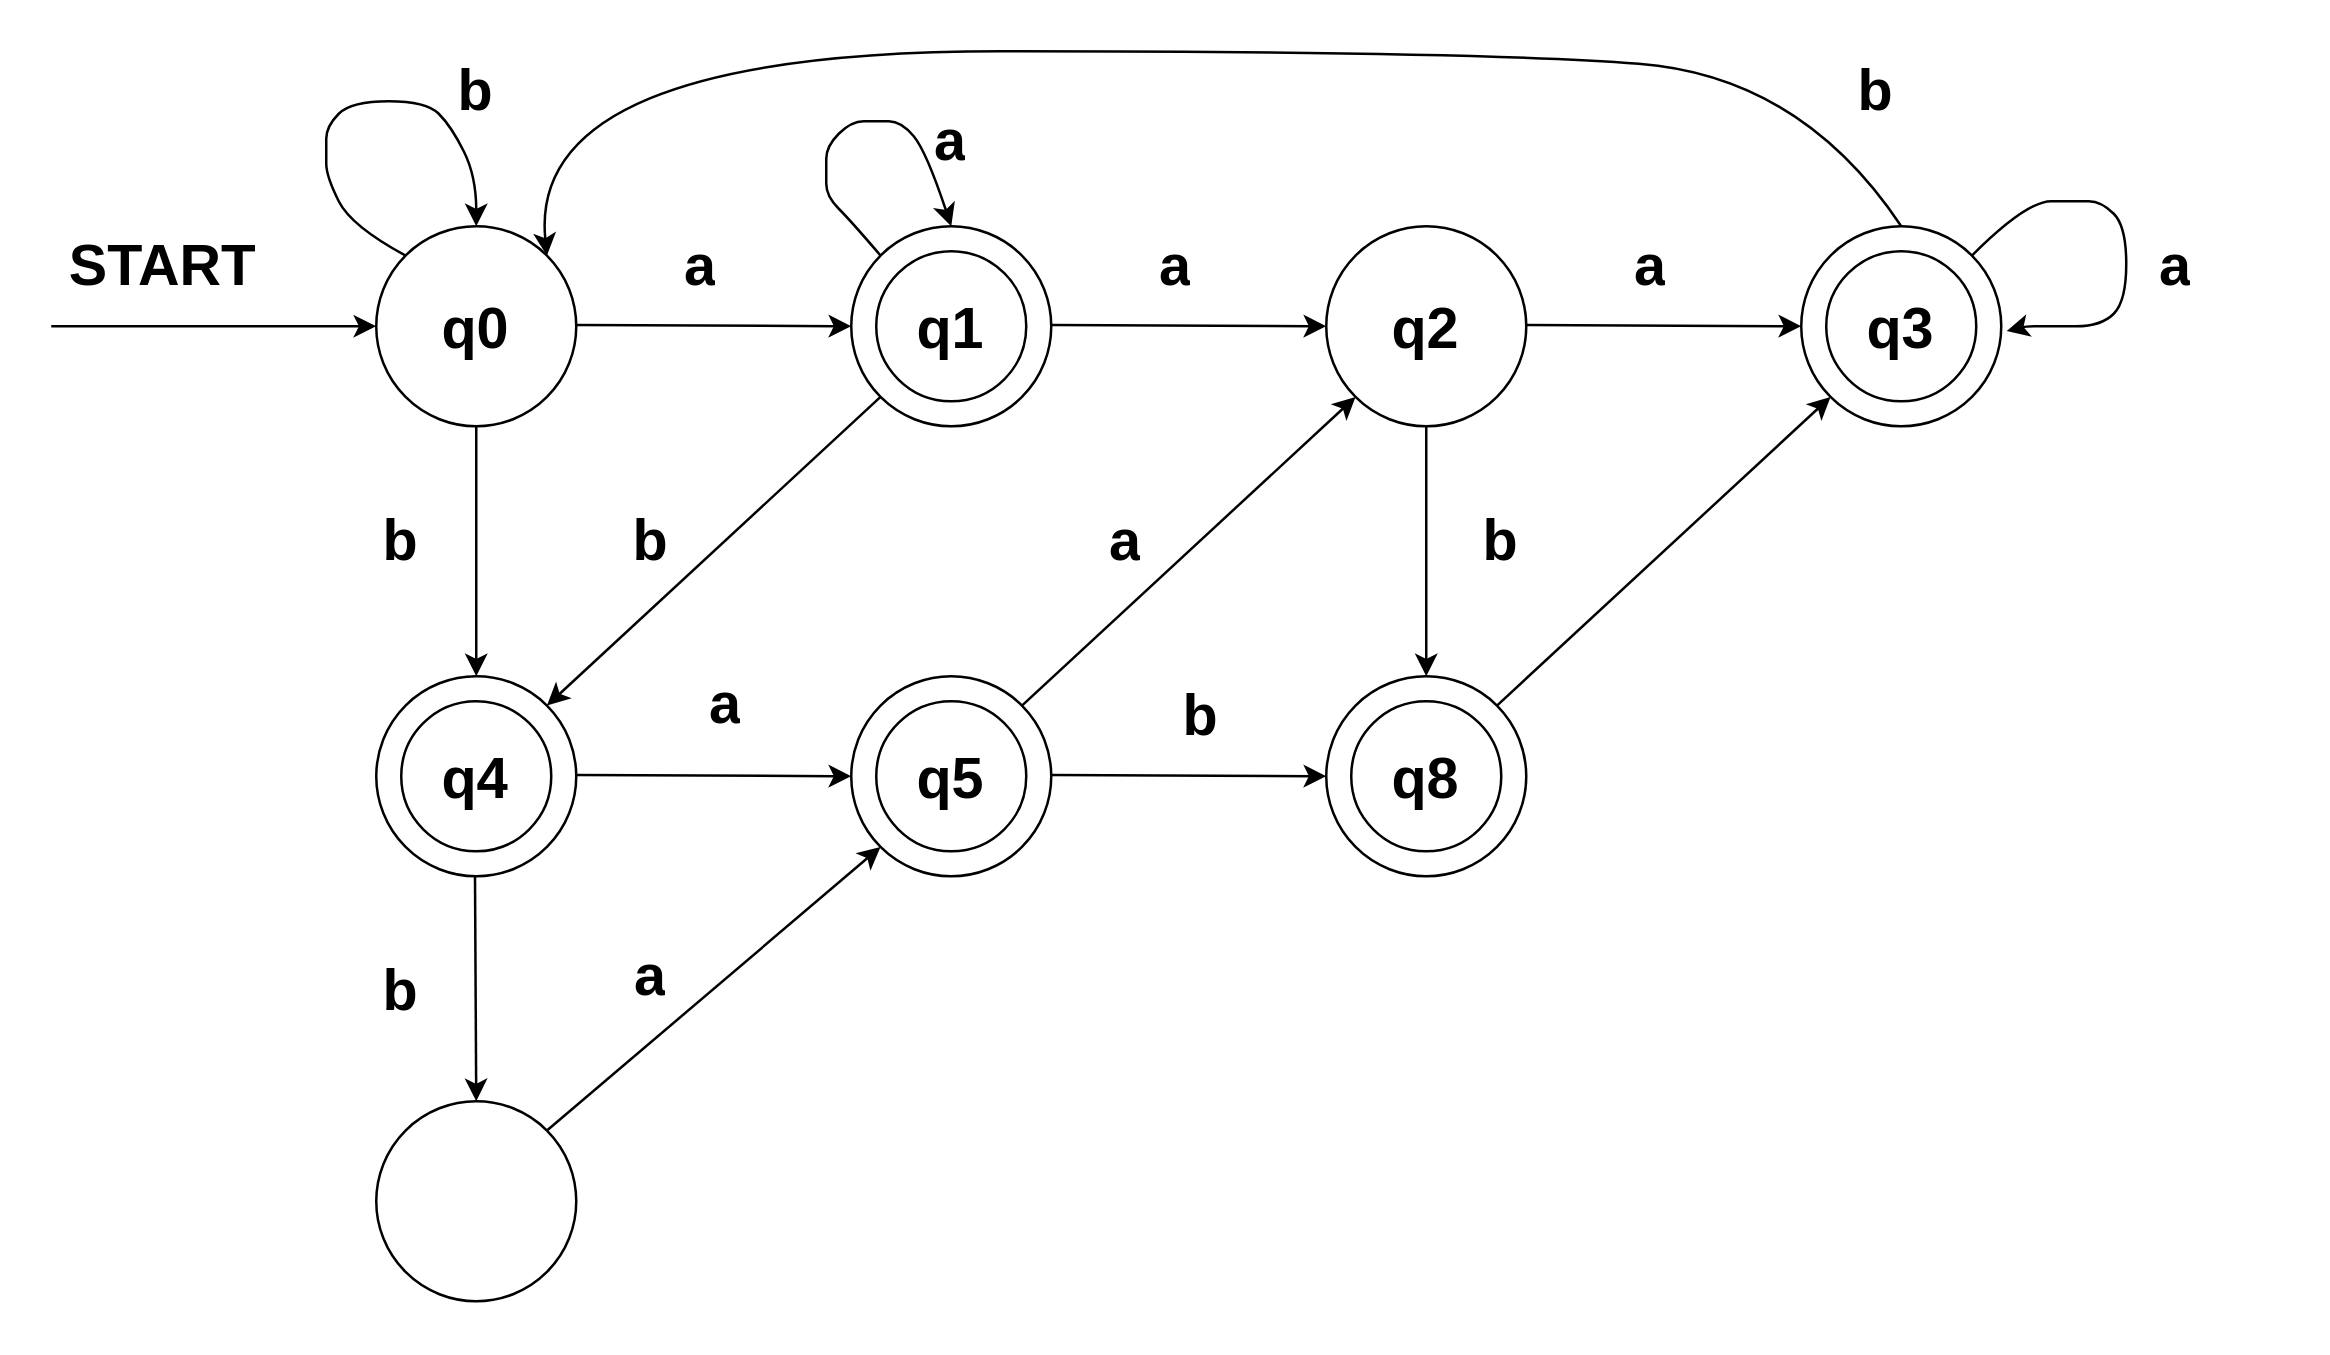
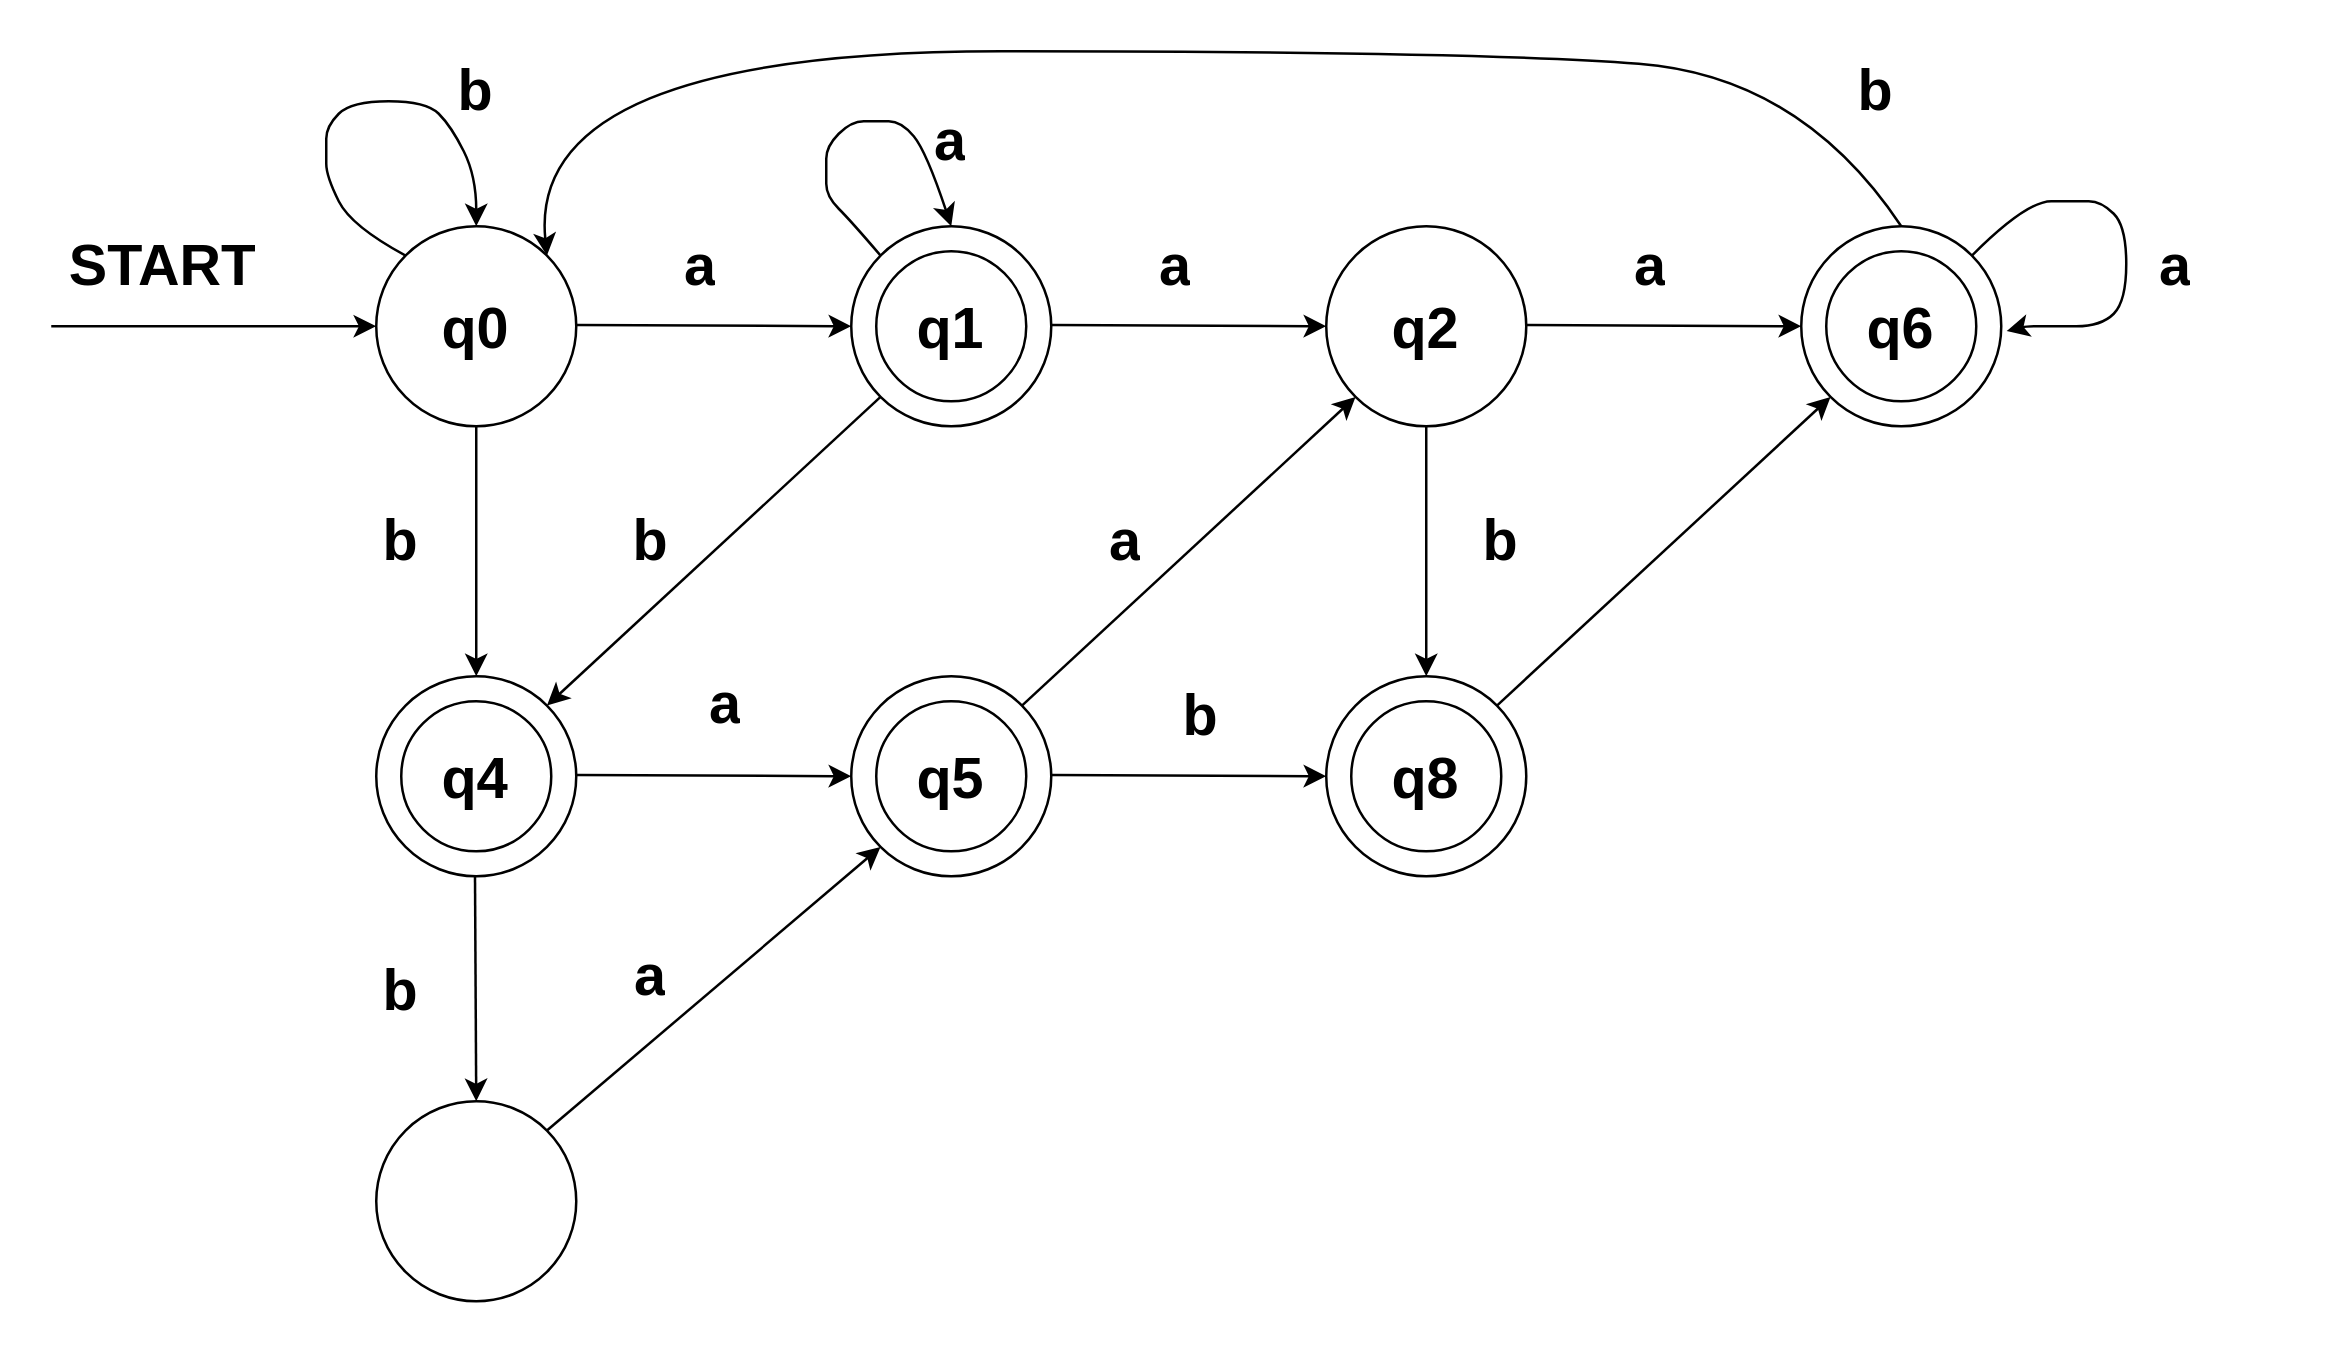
node "q3": label "q3" -> "q6"
